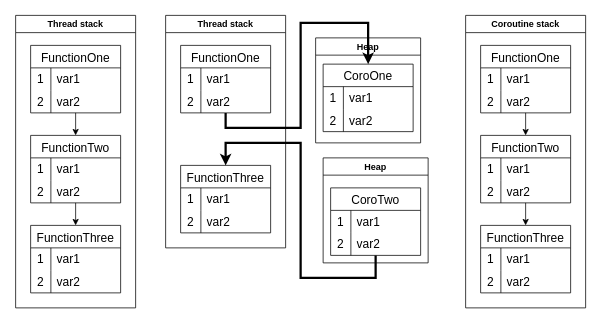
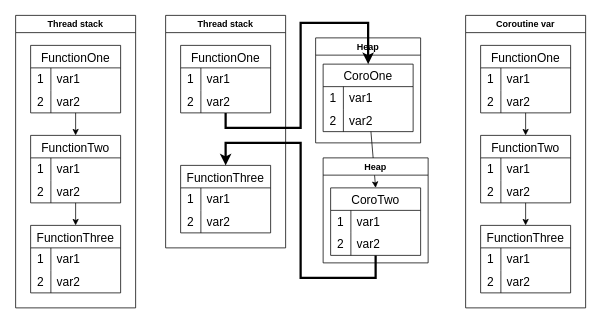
node "Coroutine stack": label "Coroutine stack" -> "Coroutine var"
edge "CoroOne" -> "CoroTwo": added
